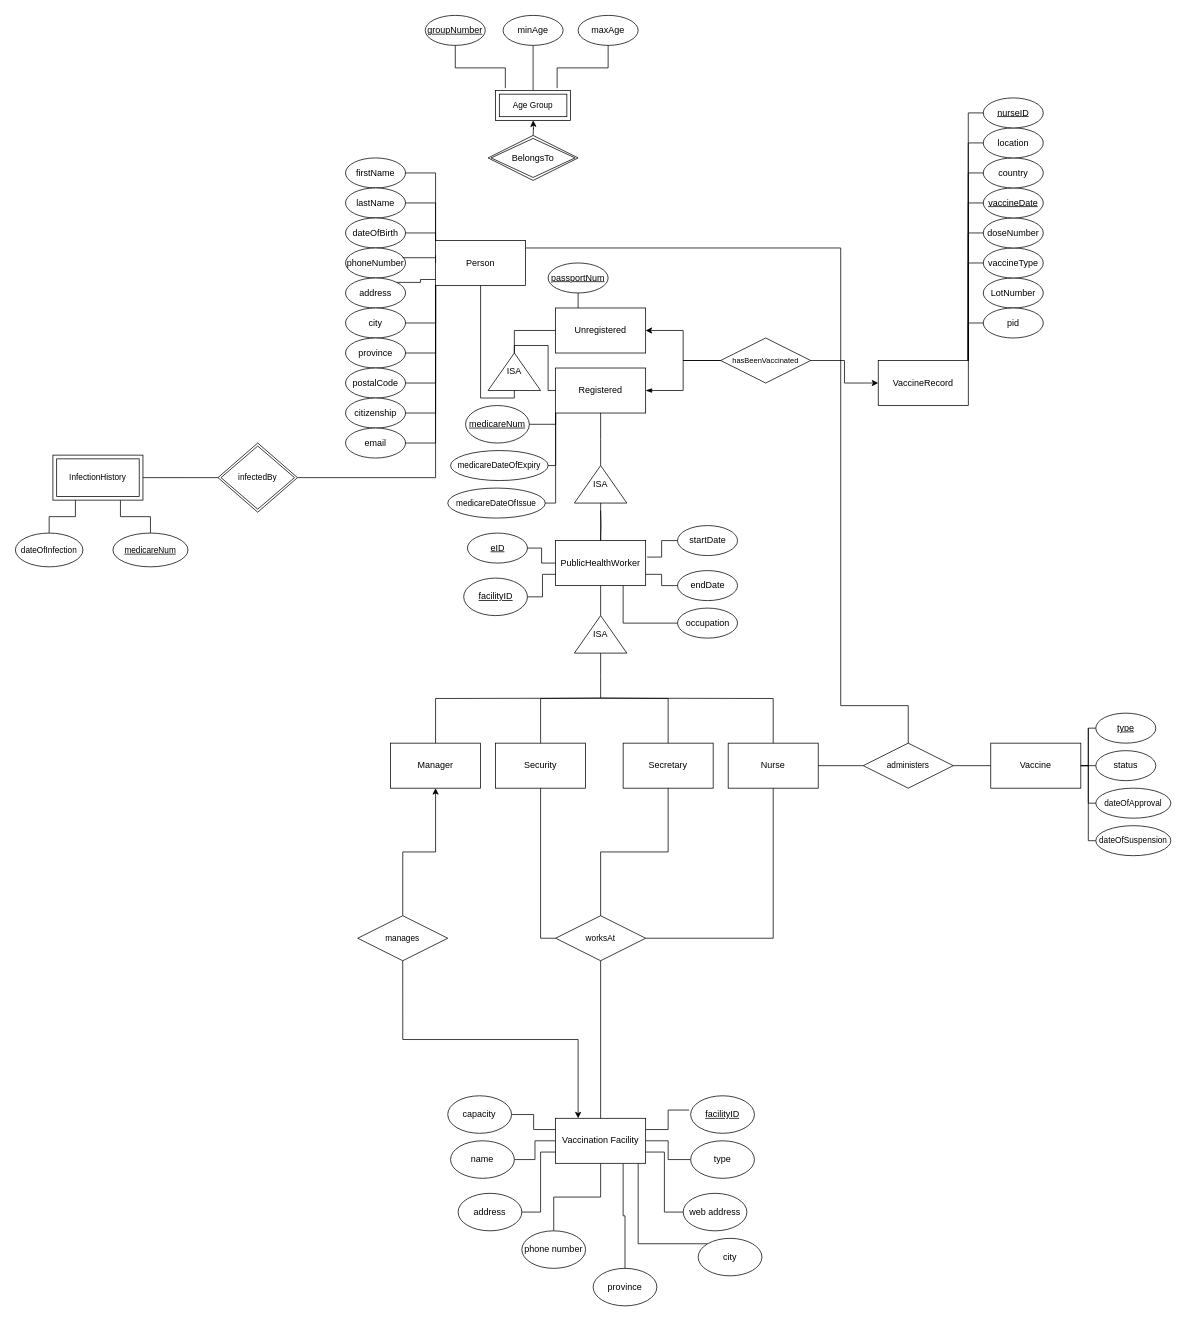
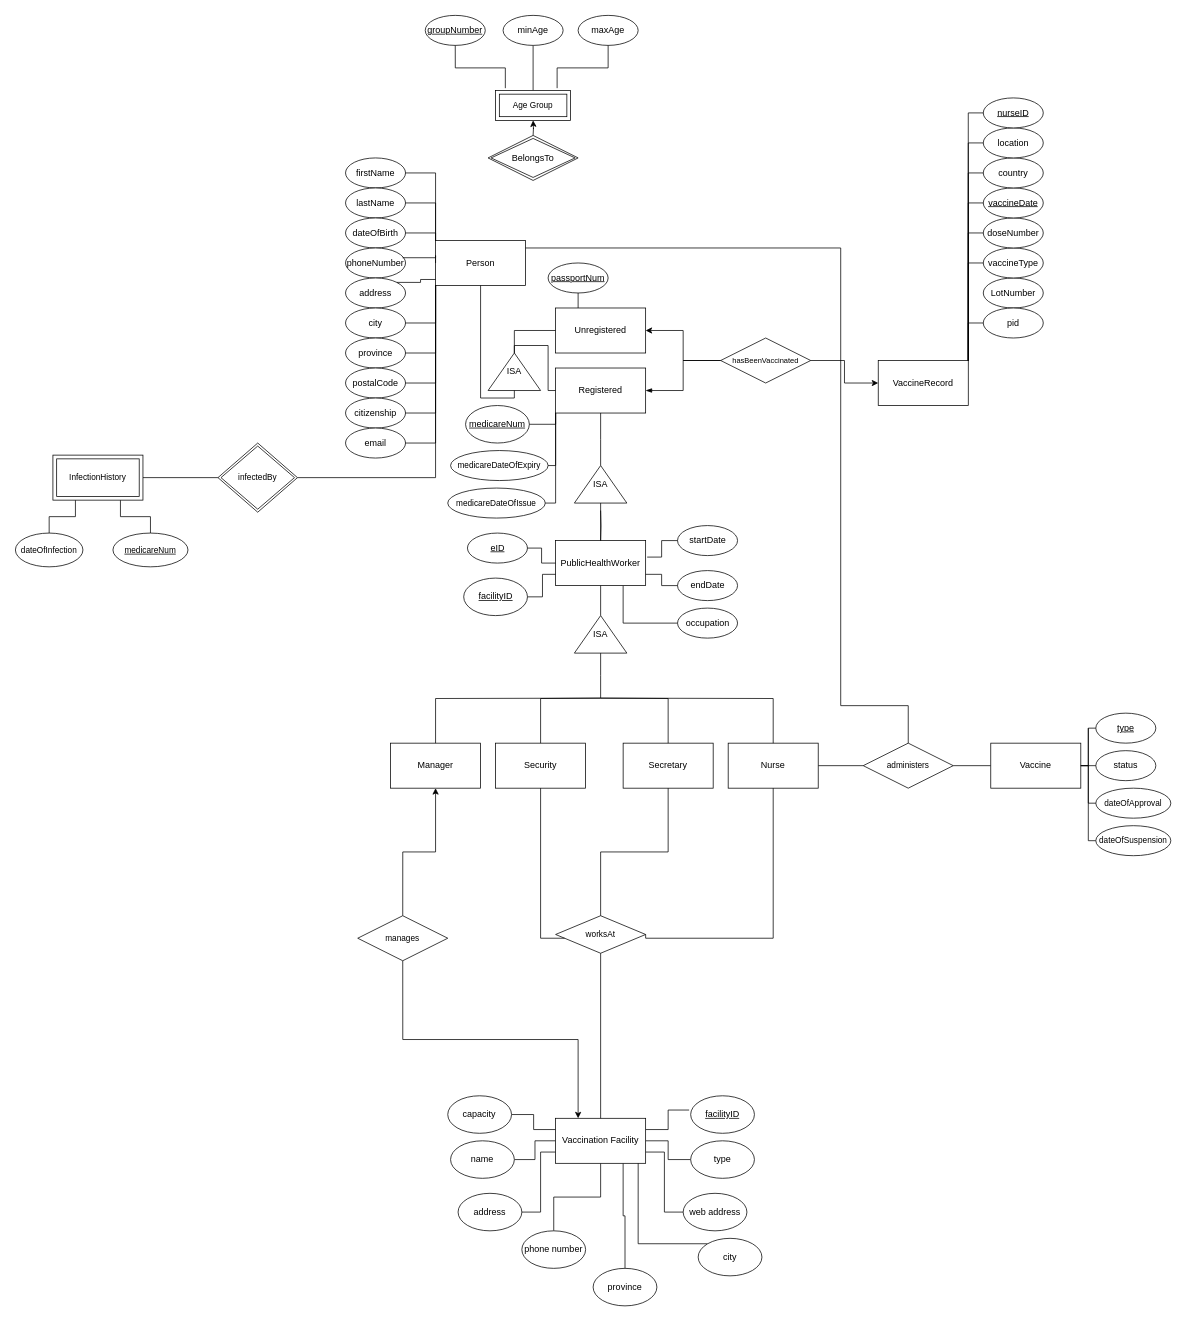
node "worksAt": size 90x45 -> 90x38
